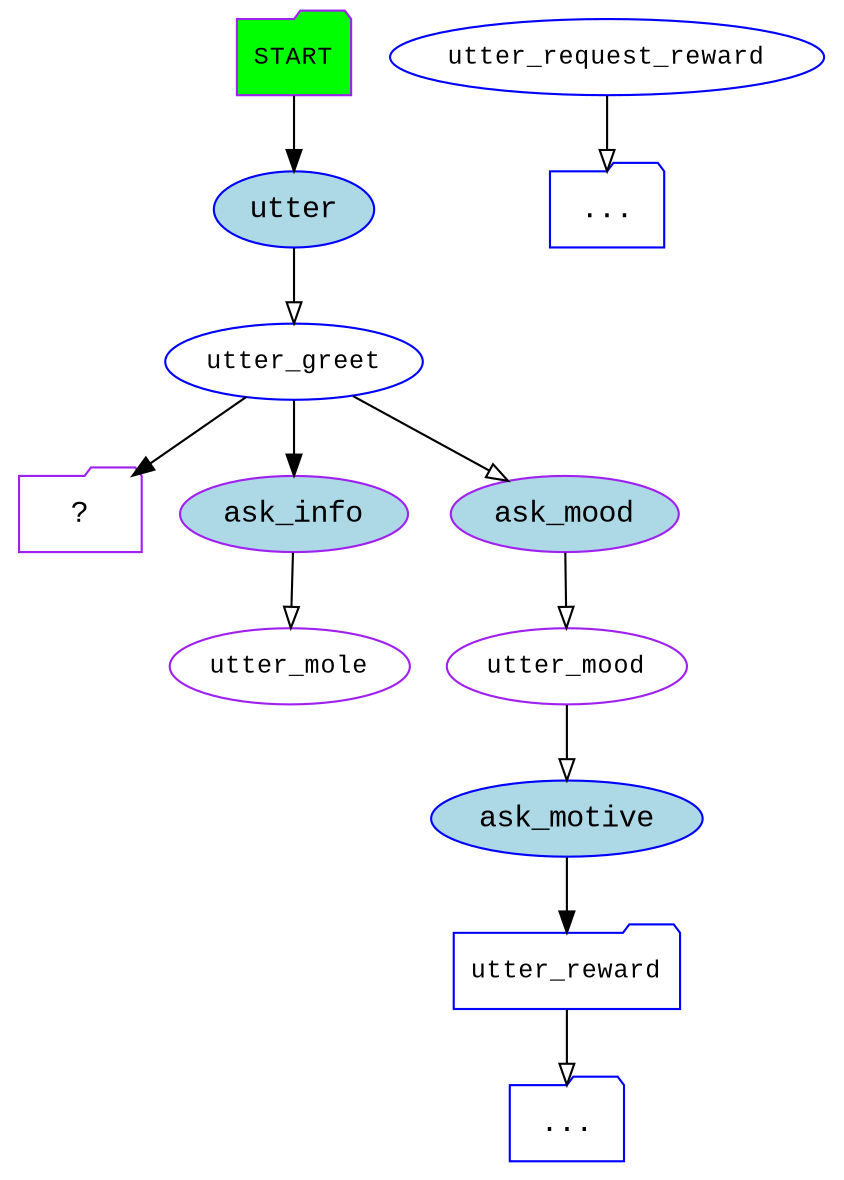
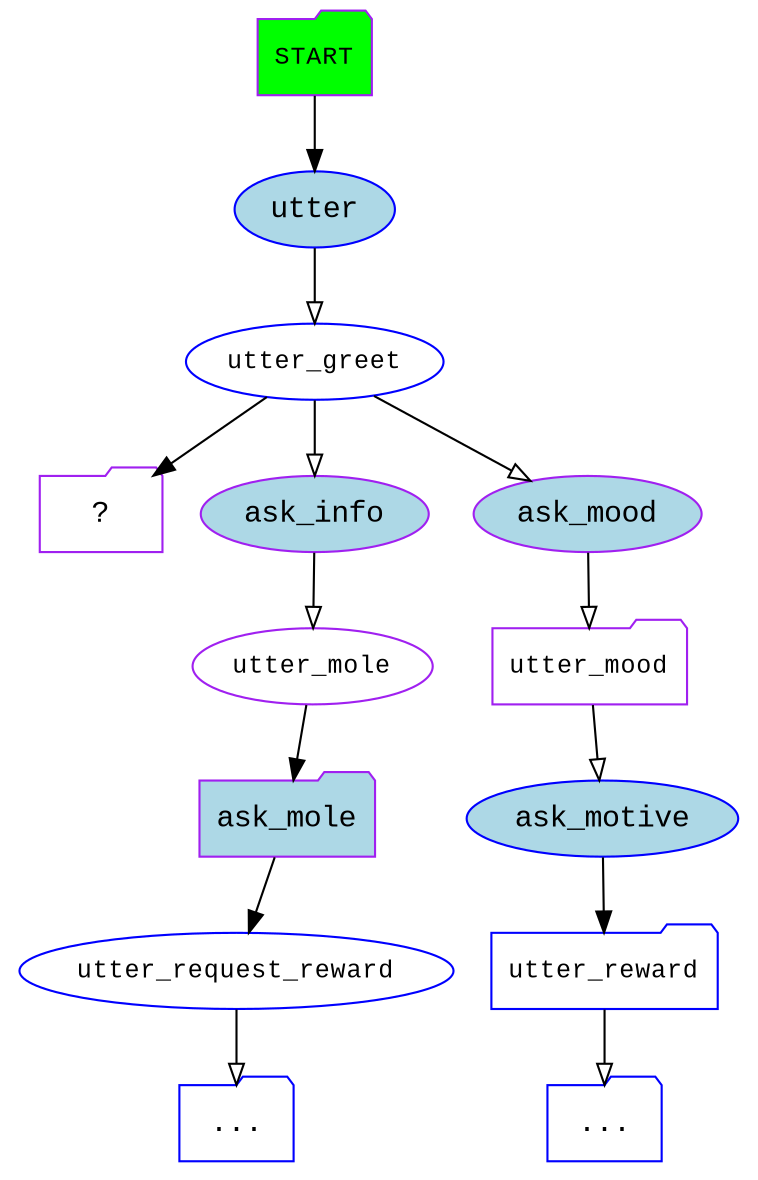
edge "utter_greet" -> "ask_info": arrowhead normal -> onormal
node "utter_mood": shape ellipse -> folder
node "ask_mole": added
